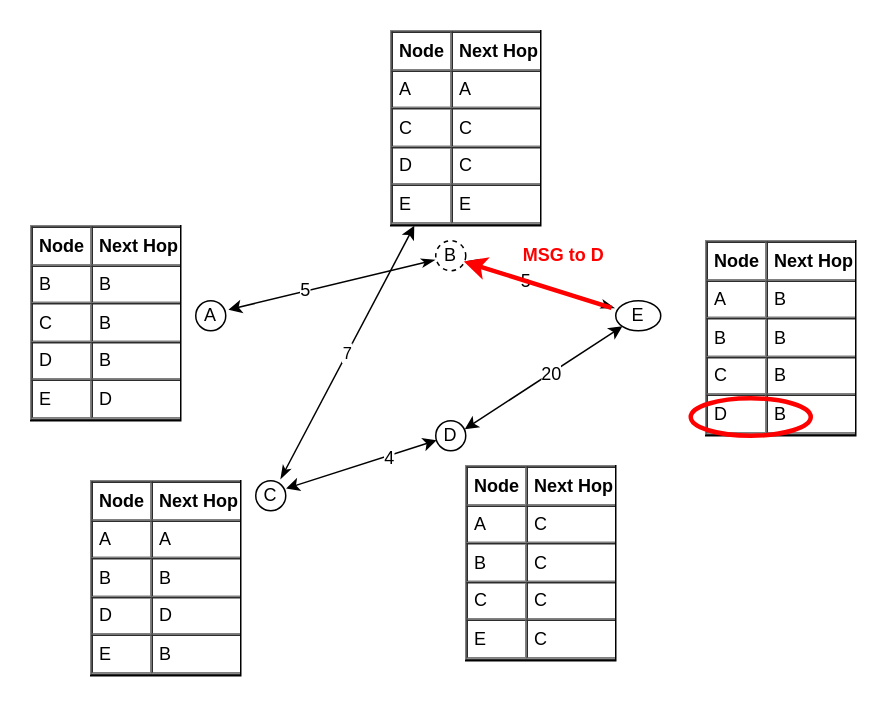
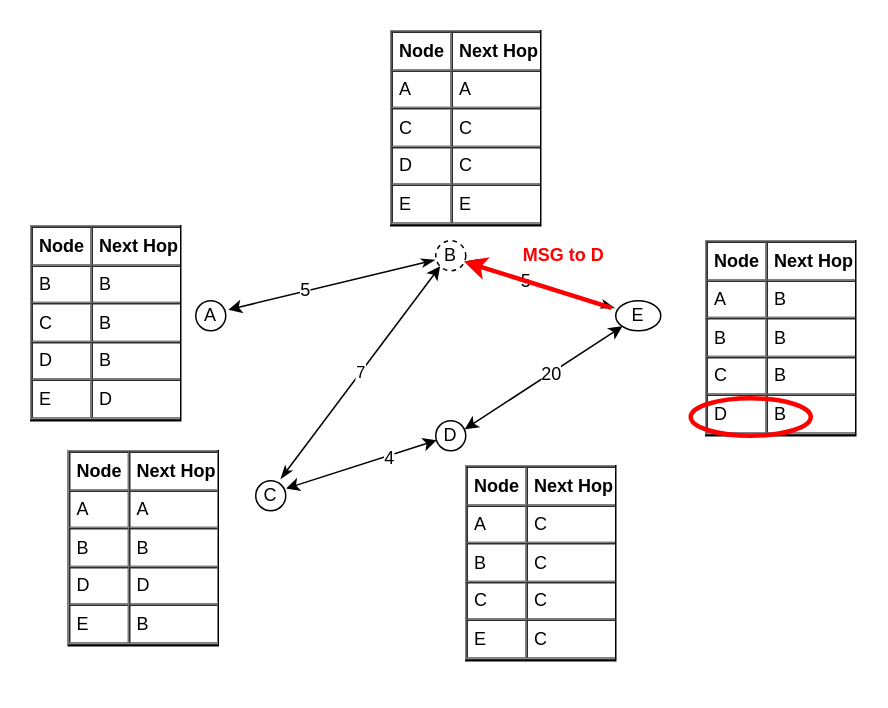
edge "Node Next Hop A A C C D C E E" -- "C": now "B" -- "C"
node "Node Next Hop A A B B D D E B": moved (166, 578) -> (143, 548)
